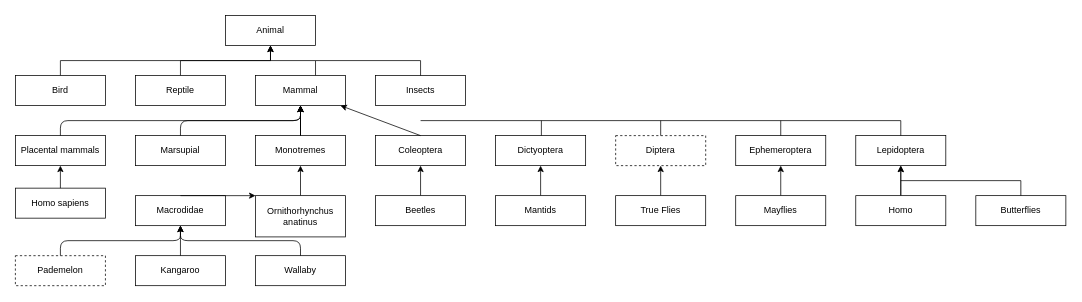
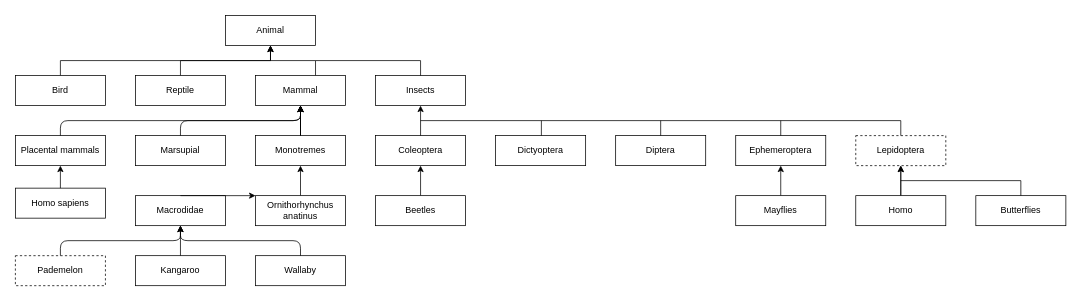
edge "Coleoptera" -> "Mammal": now "Coleoptera" -> "Insects"
node "Diptera": style dashed -> solid
node "Lepidoptera": style solid -> dashed
edge "Mantids" -> "Dictyoptera": removed
edge "True Flies" -> "Diptera": removed
node "Mantids": removed
node "True Flies": removed
node "Ornithorhynchus anatinus": size 90x41 -> 90x30
